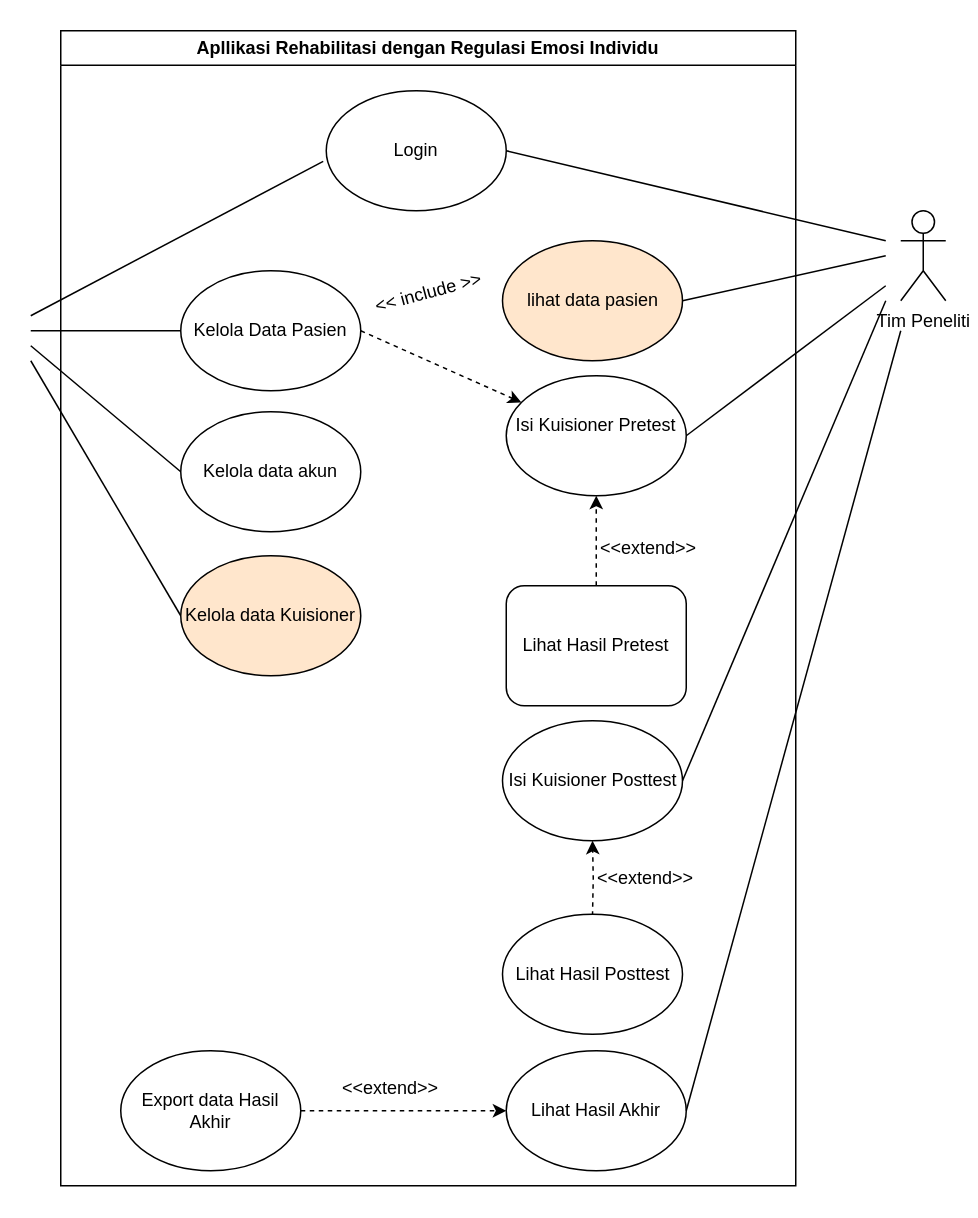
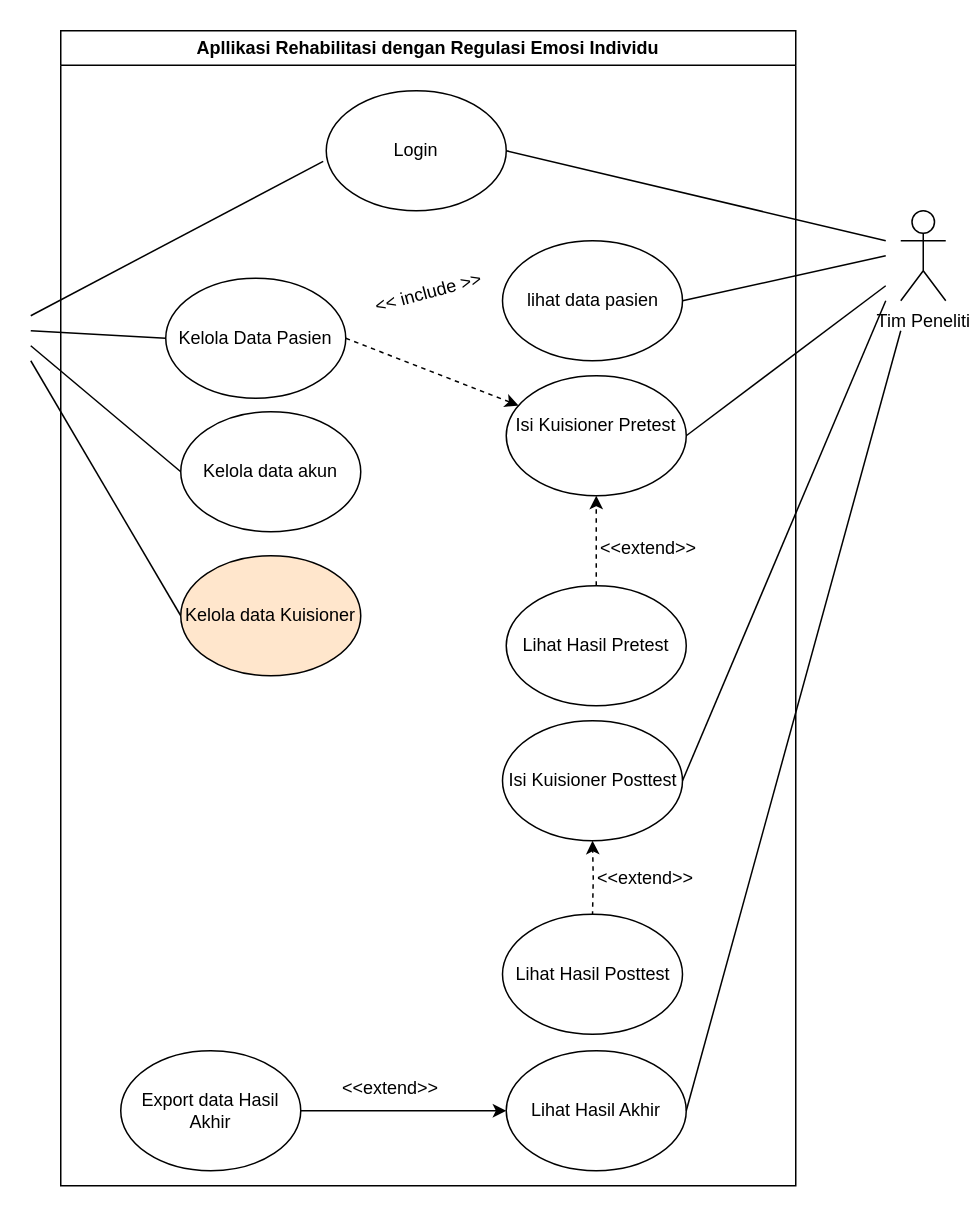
node "lihat data pasien": fillcolor #ffe6cc -> #ffffff
node "Kelola Data Pasien": moved (271, 331) -> (256, 338)
node "Lihat Hasil Pretest": shape rounded rectangle -> ellipse
edge "Export data Hasil Akhir" -> "Lihat Hasil Akhir": style dashed -> solid
